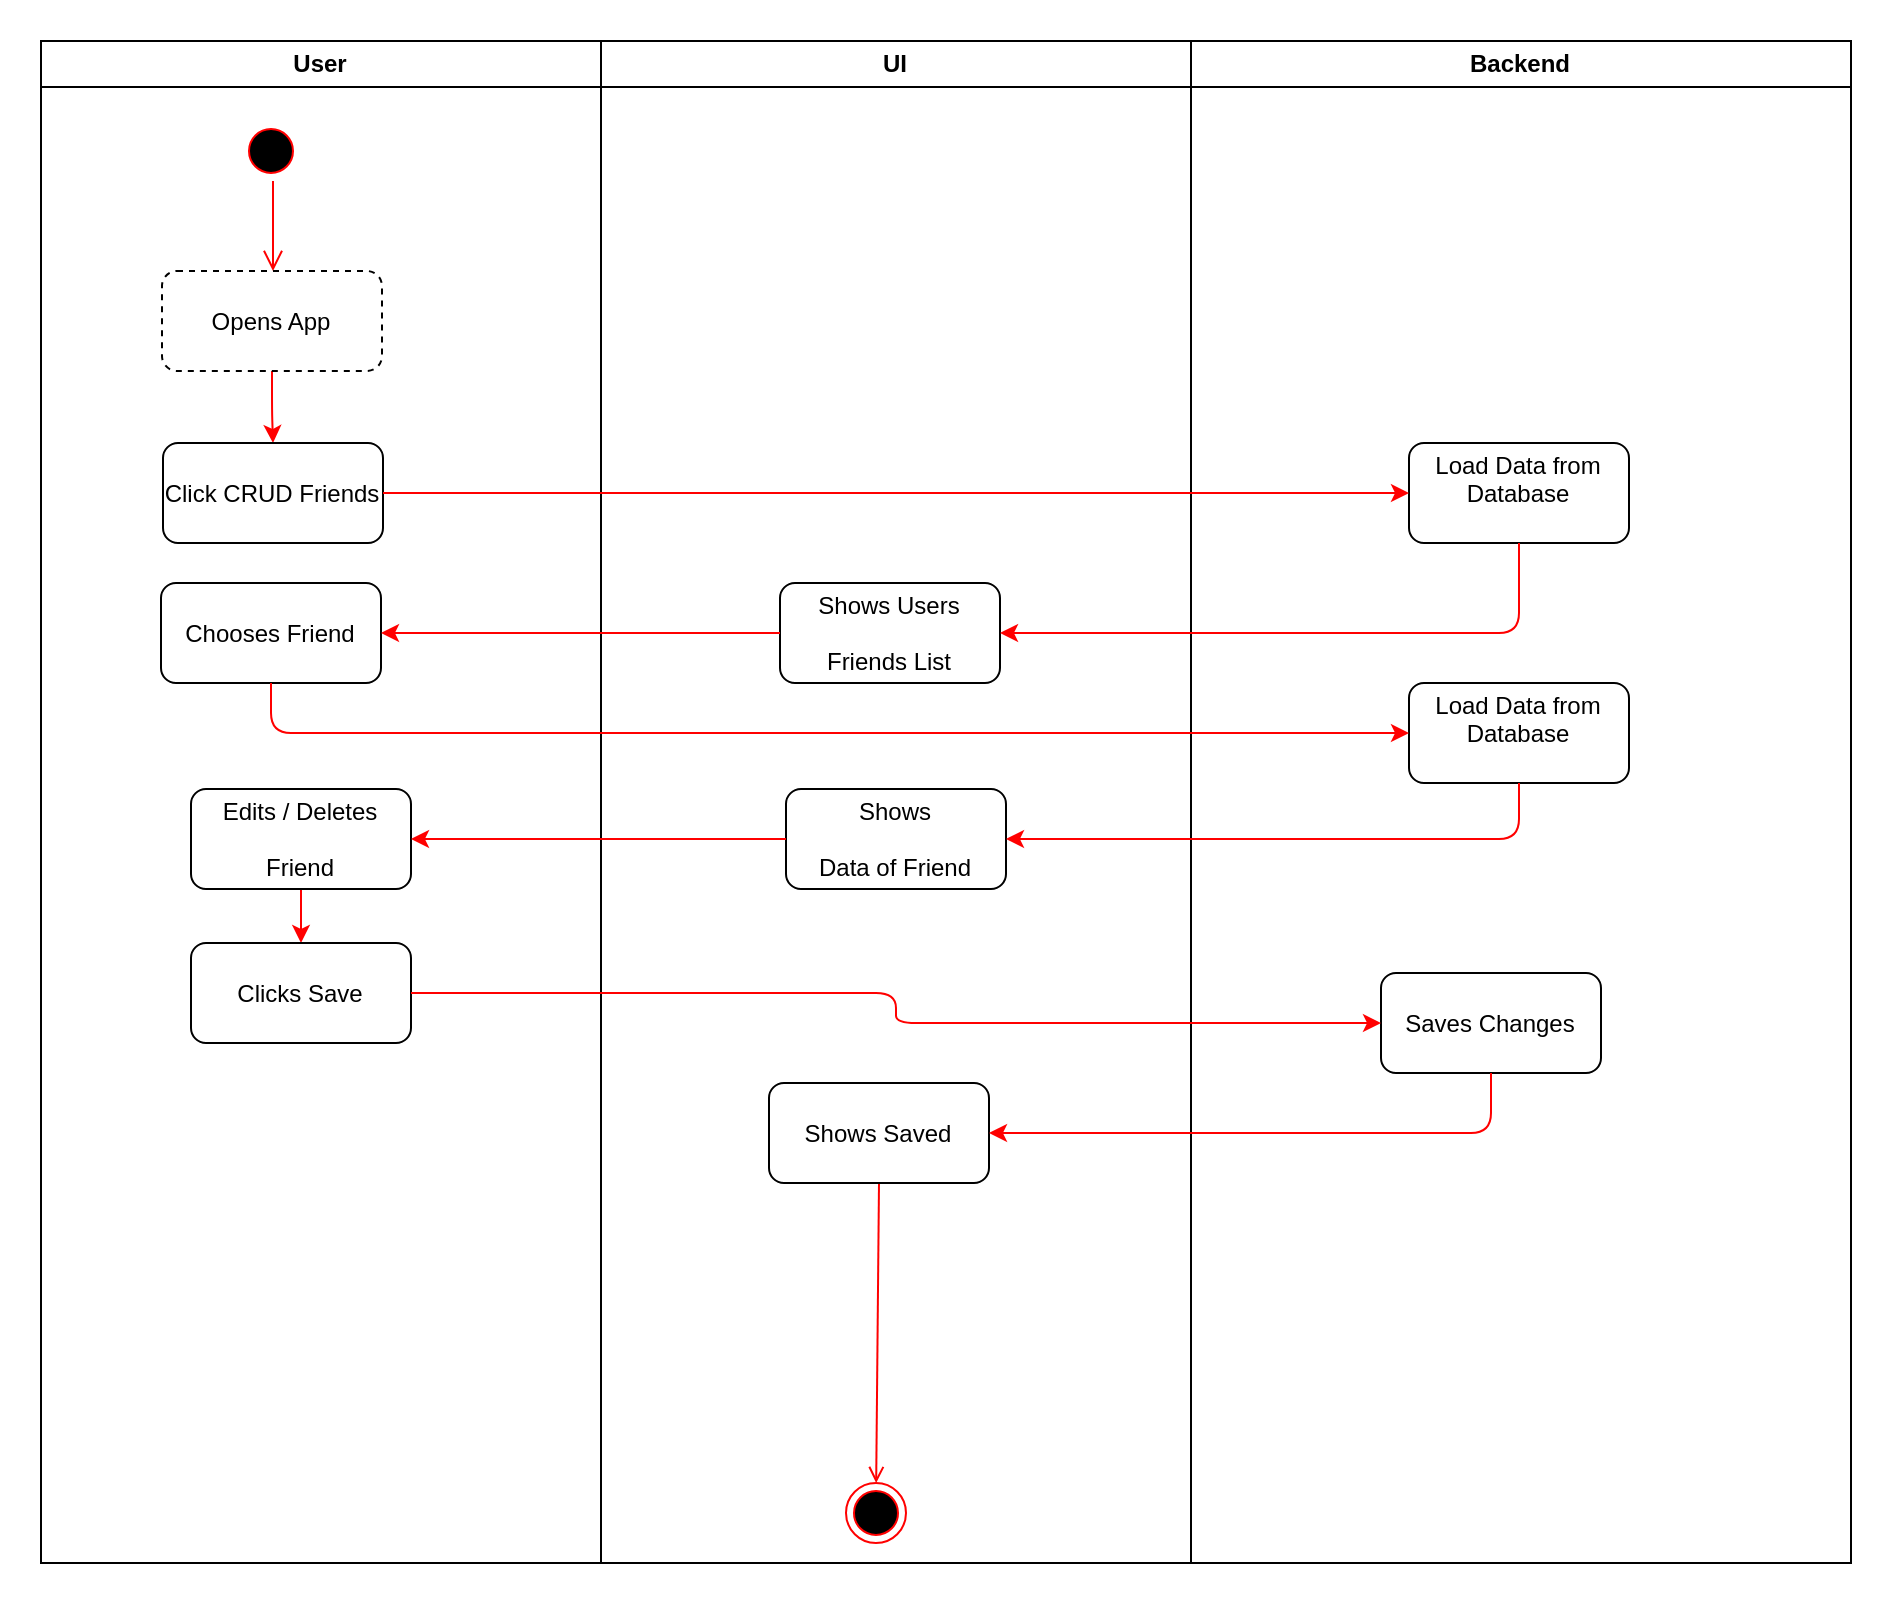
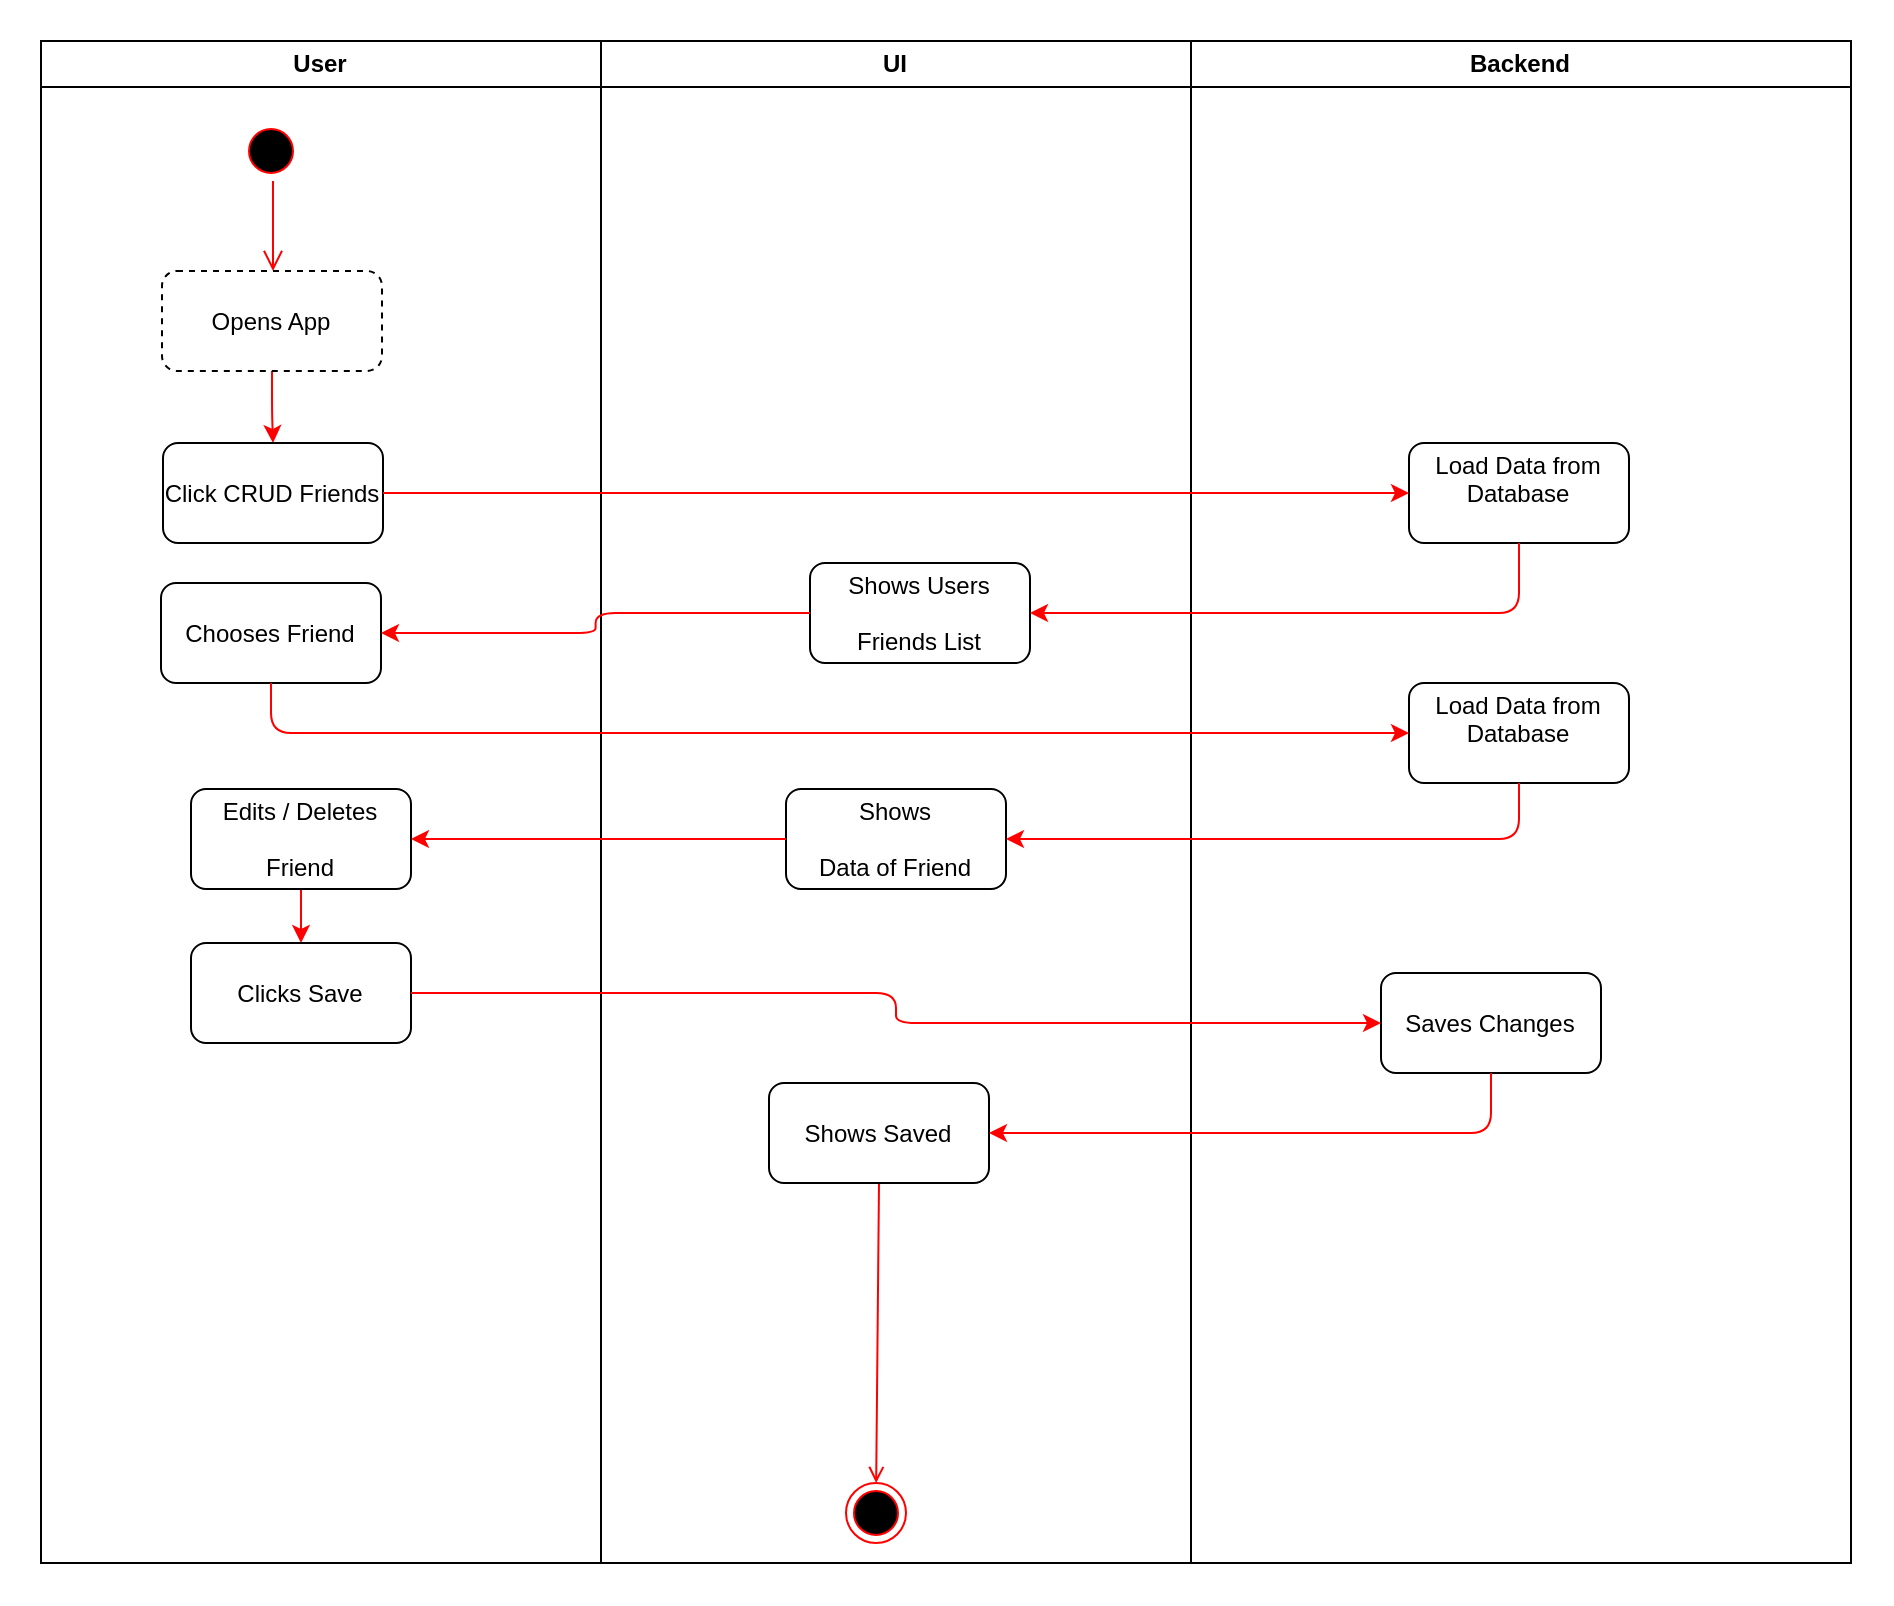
node "Shows Users Friends List": moved (890, 633) -> (920, 613)
